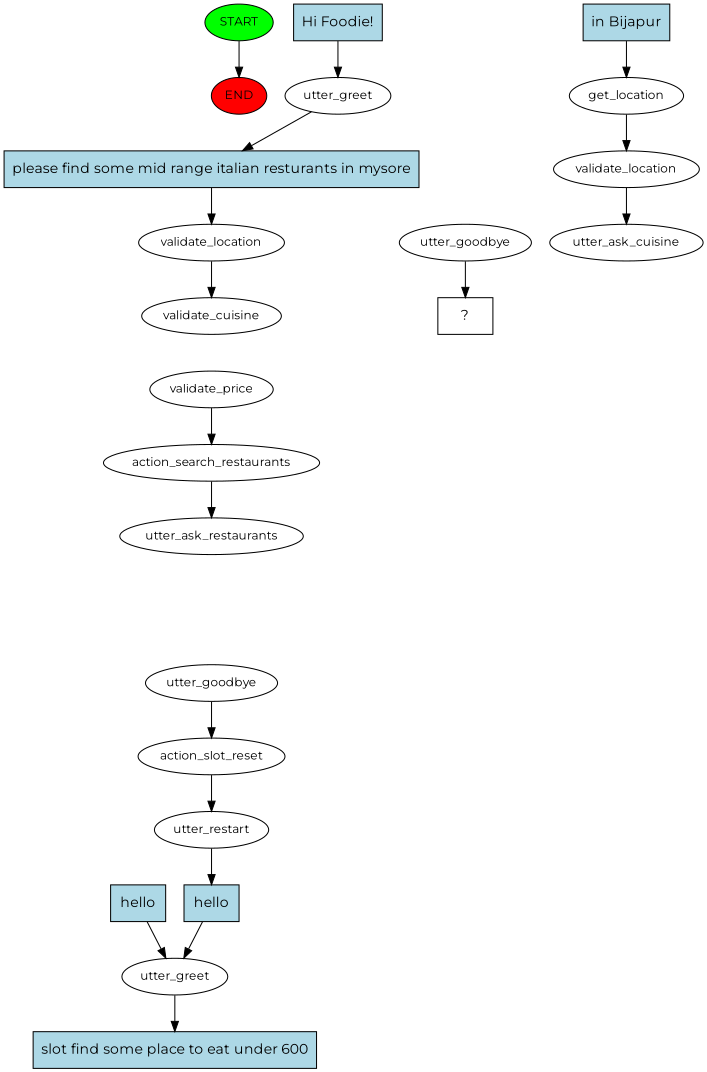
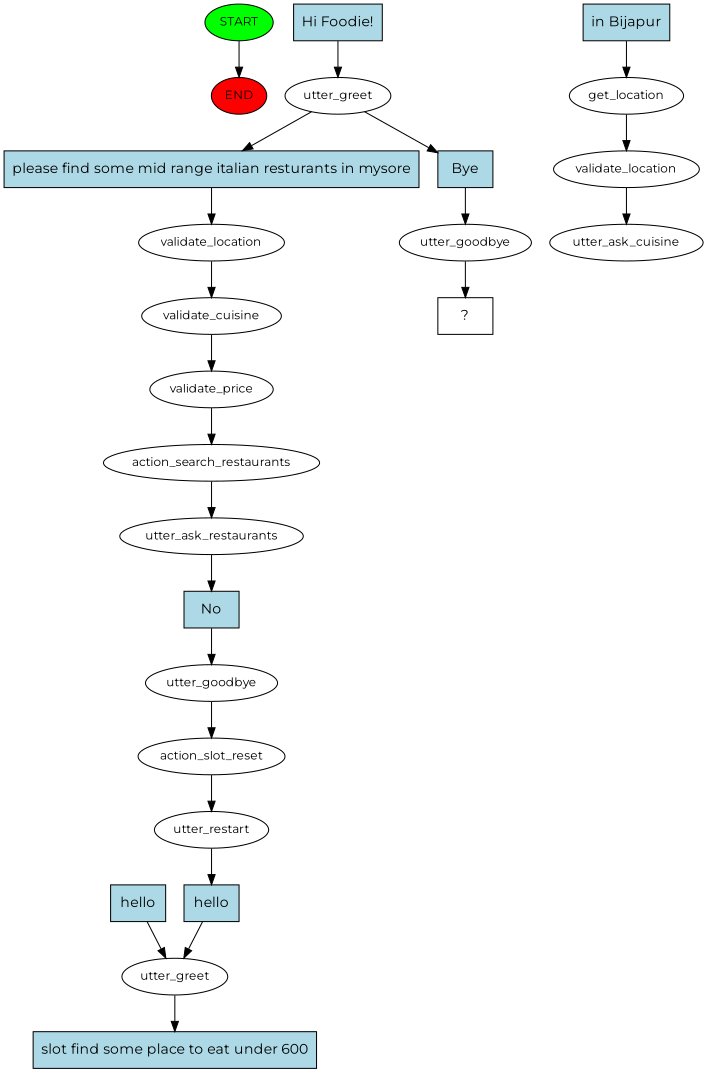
node "Bye": added
edge "validate_cuisine" -> "validate_price": added
node "No": added
